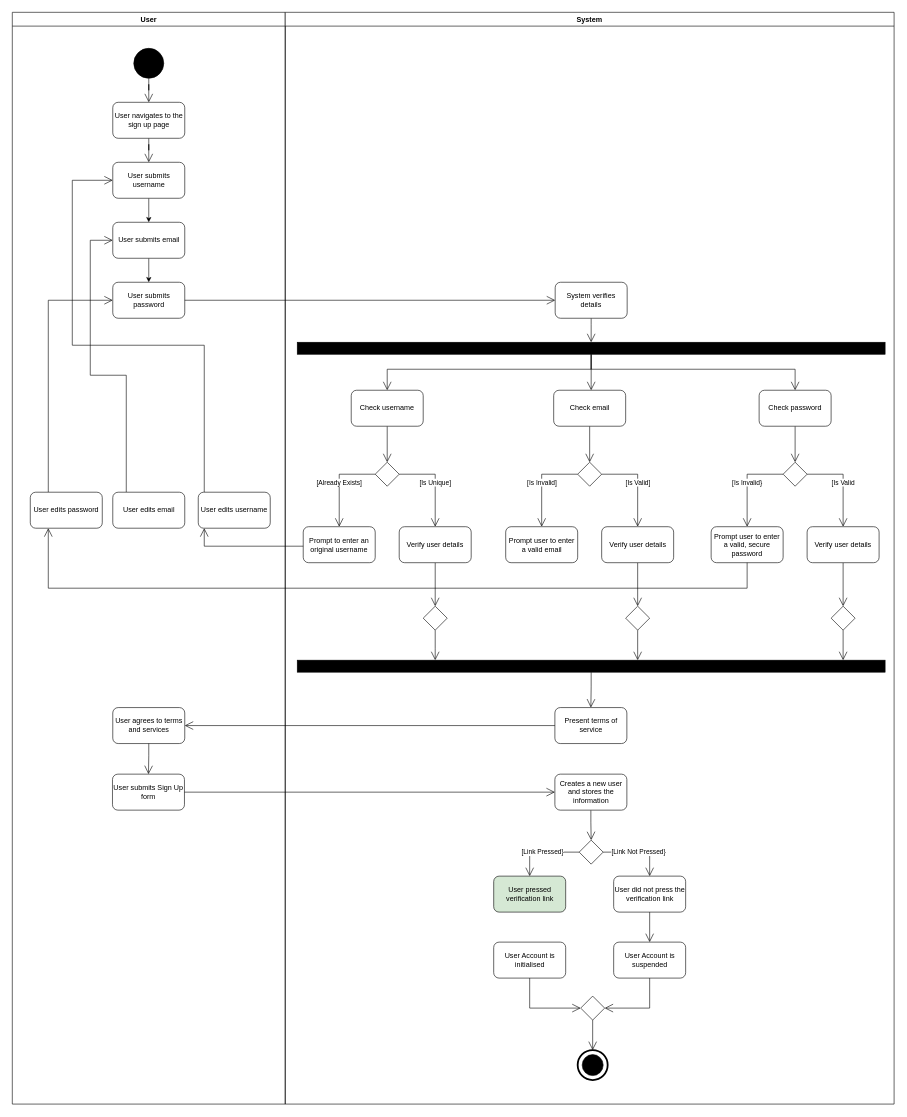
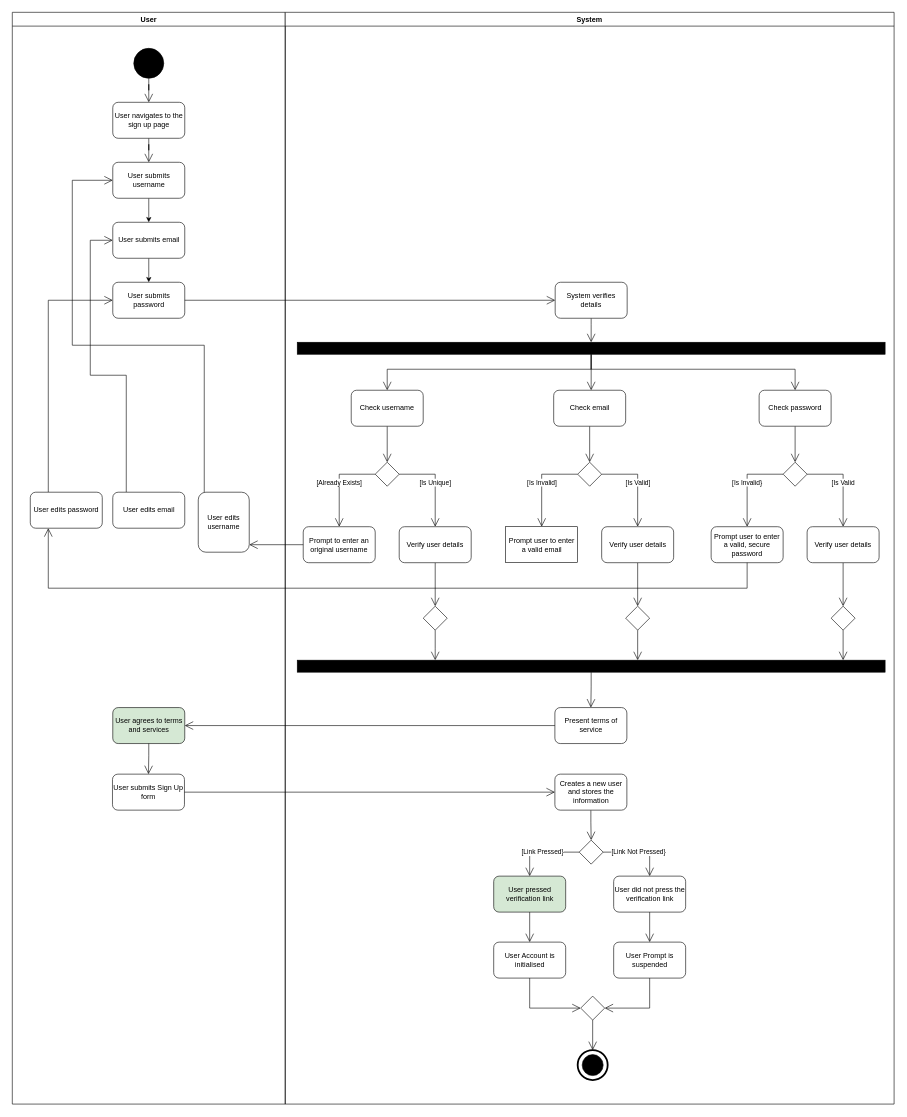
node "User edits username": size 72x36 -> 51x60
node "Prompt user to enter a valid email": shape rounded rectangle -> rectangle
node "User agrees to terms and services": fillcolor #ffffff -> #d5e8d4
edge "User pressed verification link" -> "User Account is initialised": added
node "User Account is suspended": label "User Account is suspended" -> "User Prompt is suspended"
